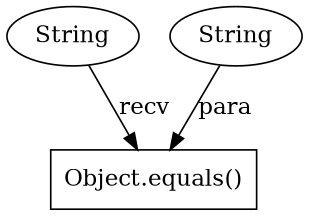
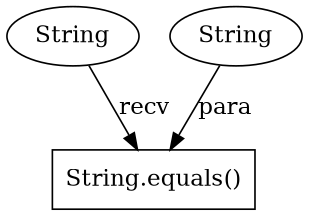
node "Object.equals()": label "Object.equals()" -> "String.equals()"
